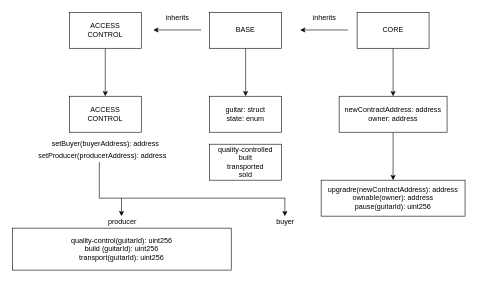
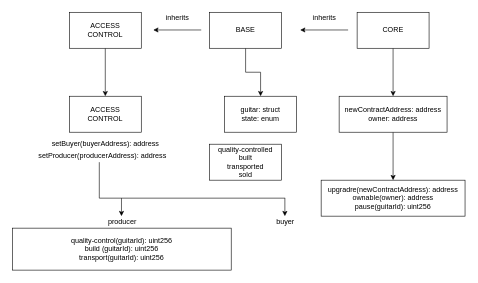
node "guitar: struct state: enum": moved (246, 114) -> (261, 114)
